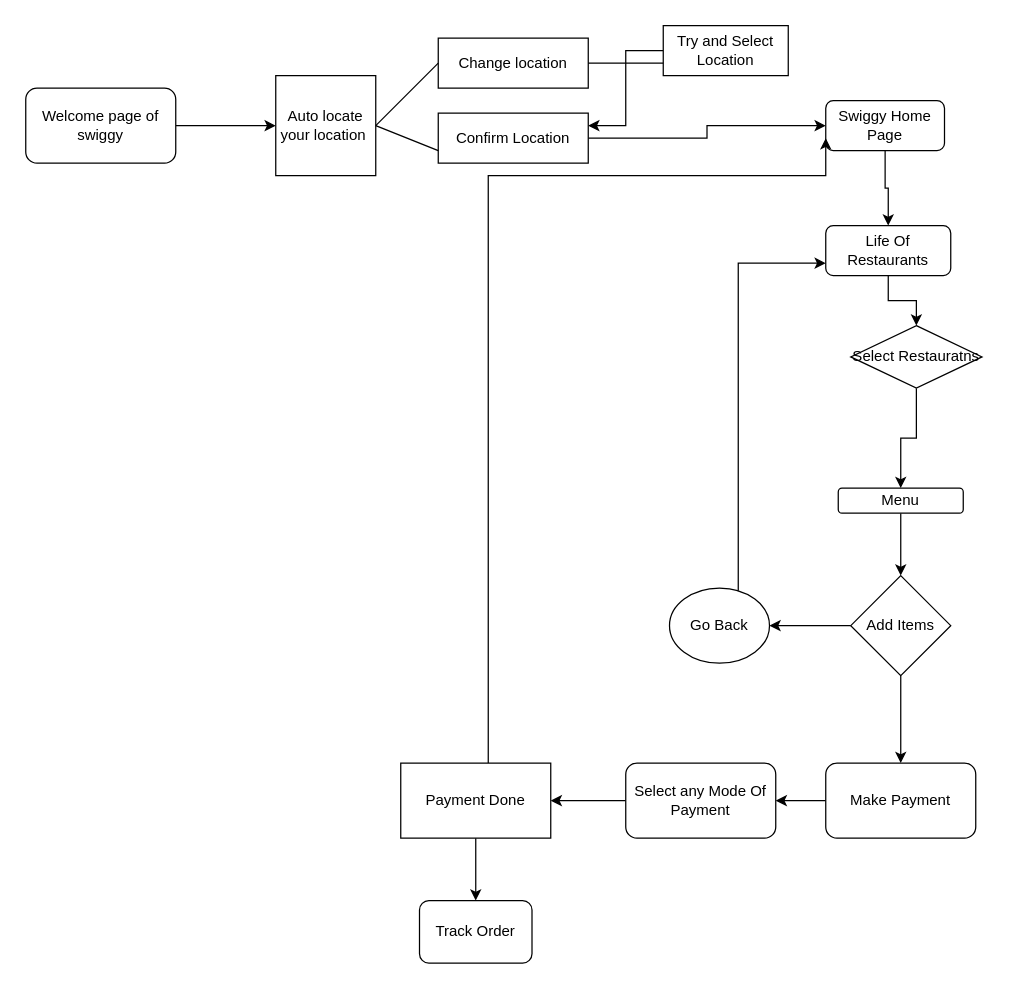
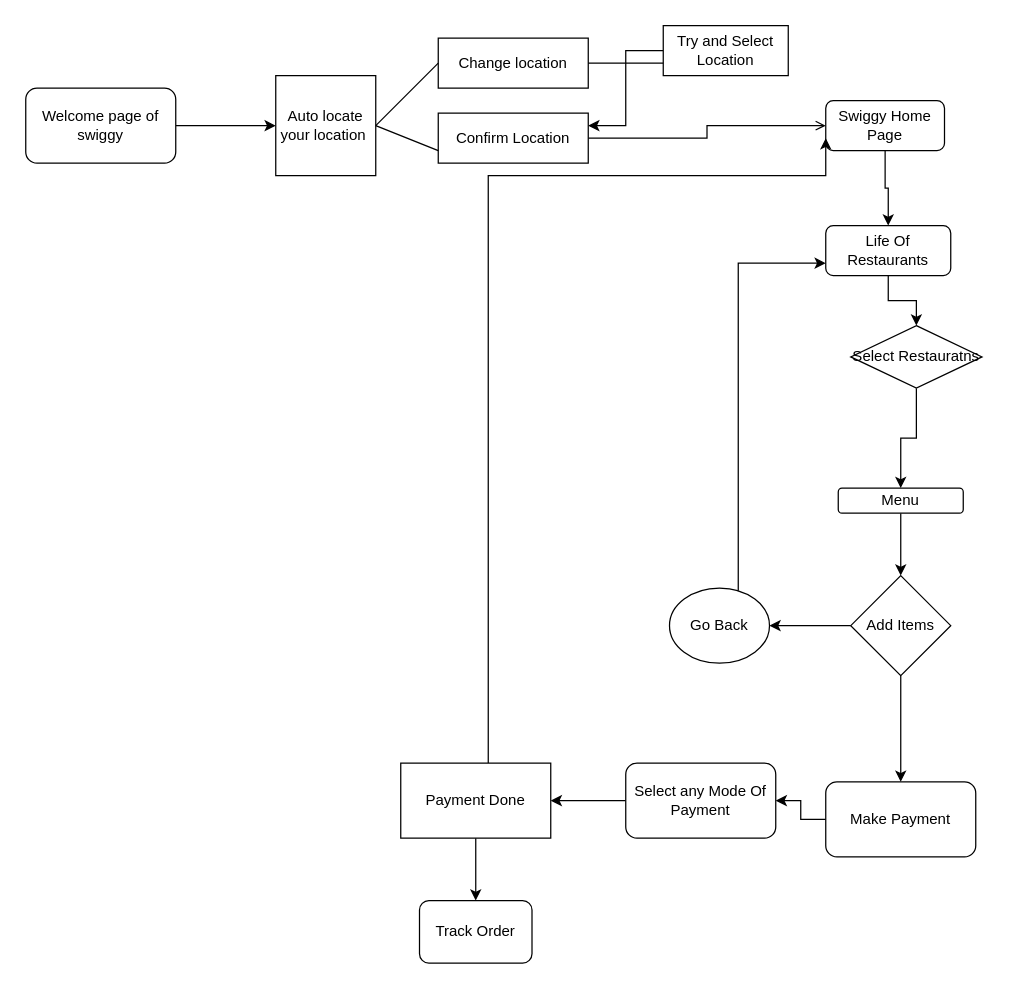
edge "Confirm Location" -> "Swiggy Home Page": arrowhead classic -> open
node "Make Payment": moved (901, 801) -> (901, 819)
